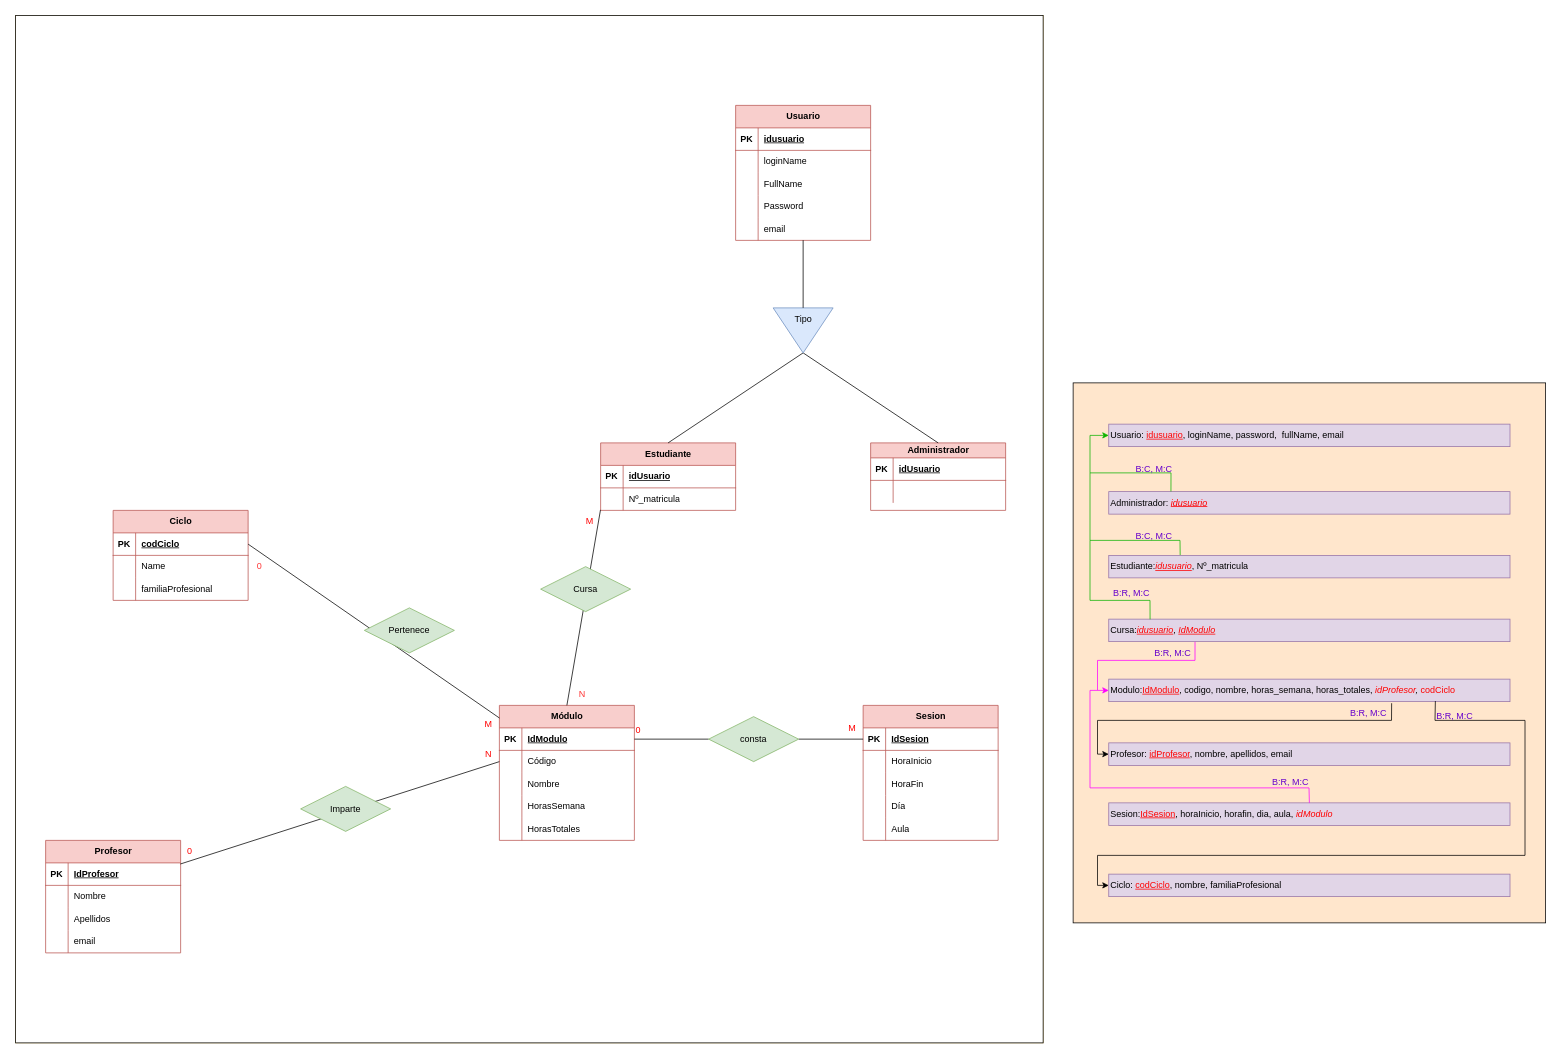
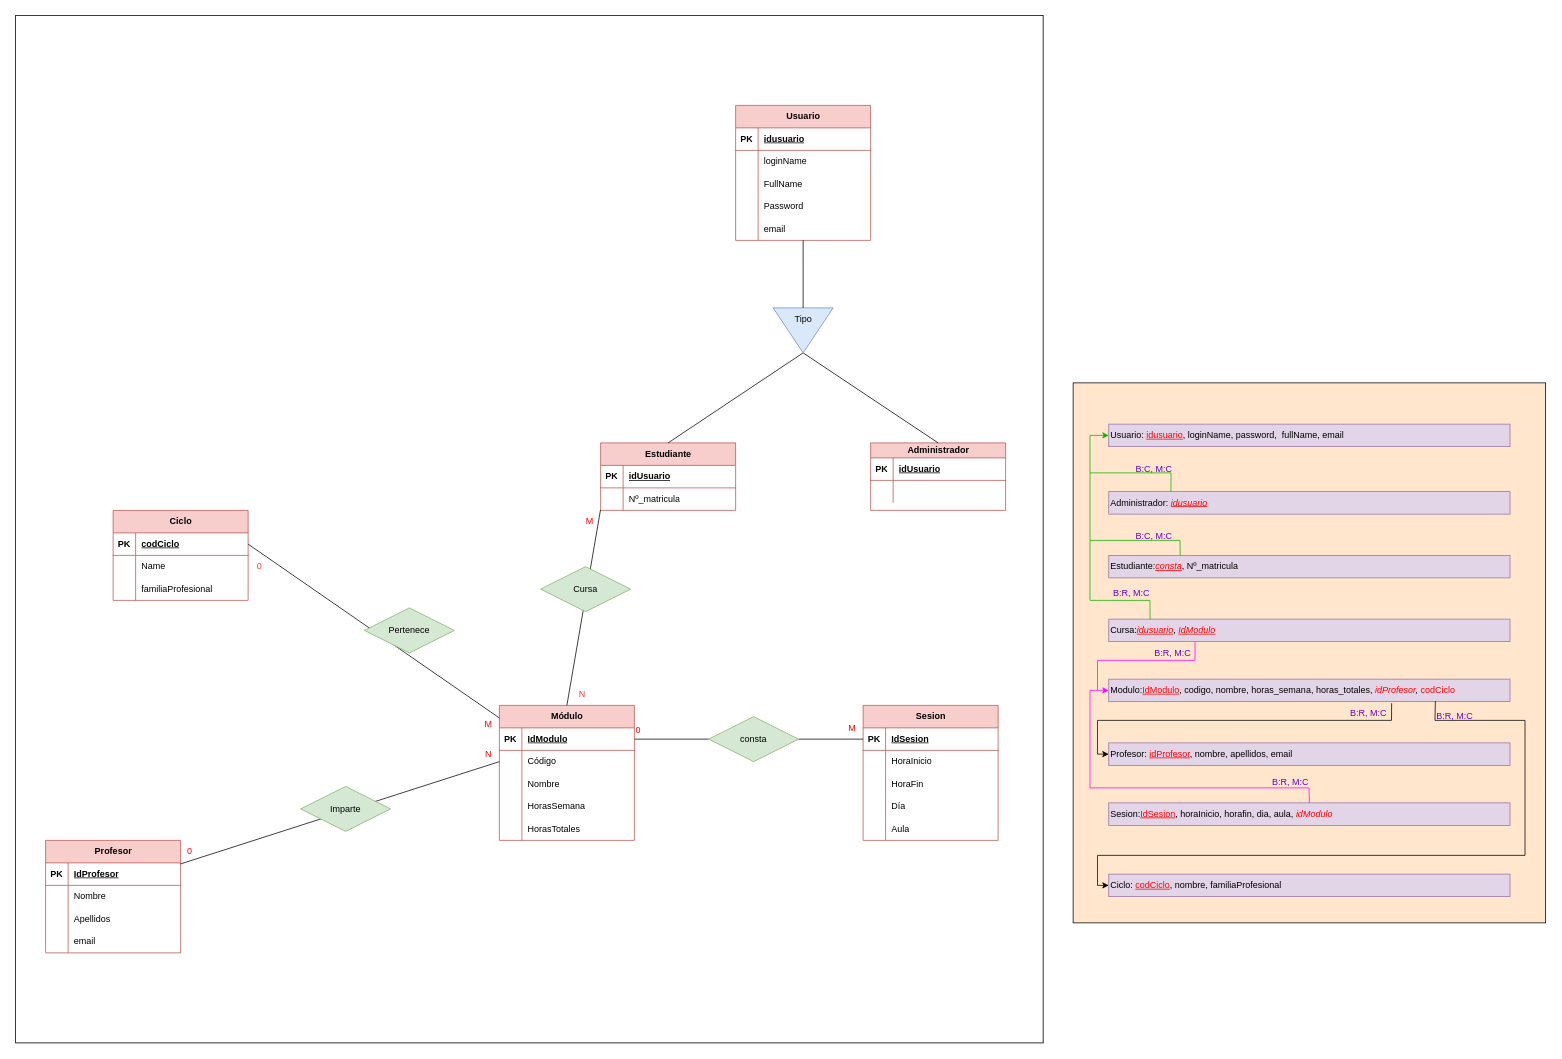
node "Estudiante:idusuario, Nº_matricula": label "Estudiante:idusuario, Nº_matricula" -> "Estudiante:consta, Nº_matricula"
